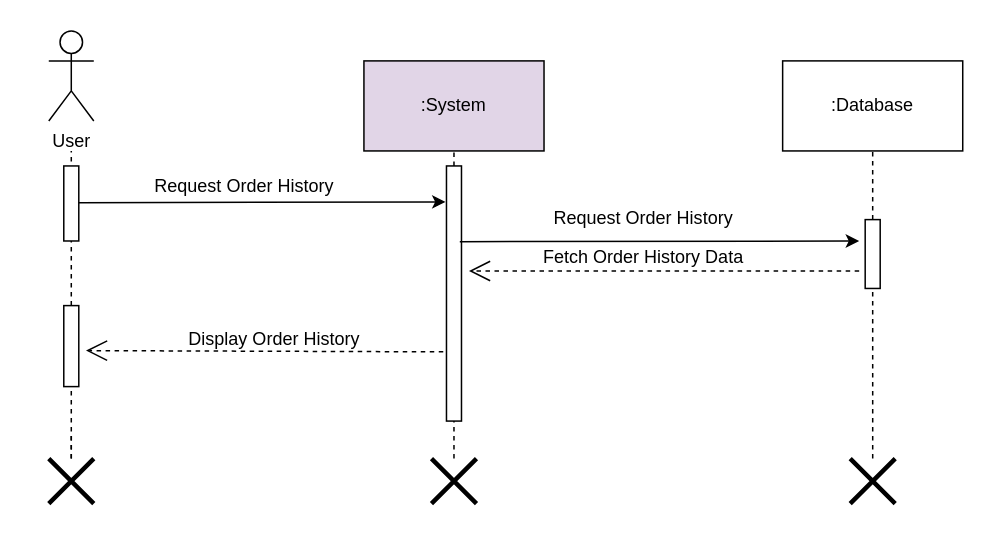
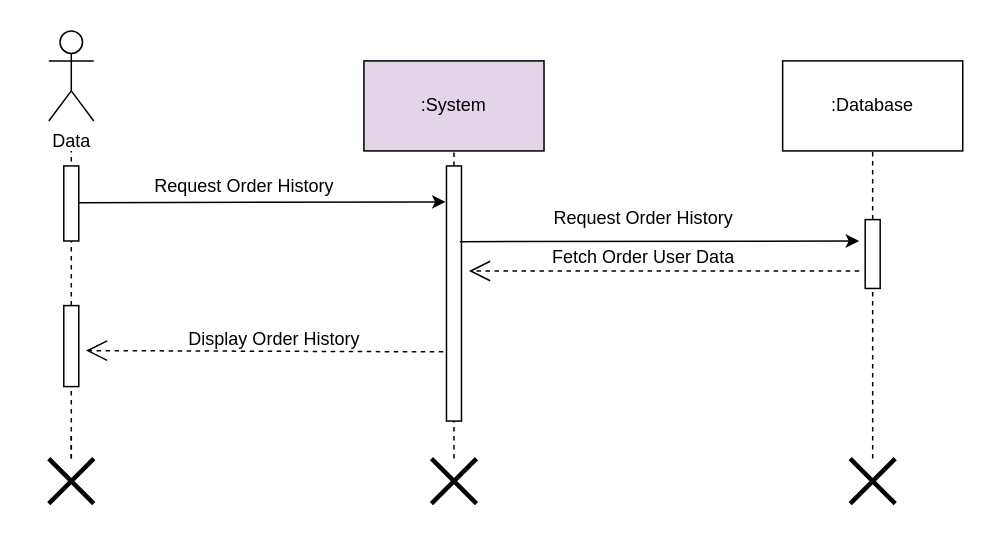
node "User": label "User" -> "Data"
node "Fetch Order History Data": label "Fetch Order History Data" -> "Fetch Order User Data"
